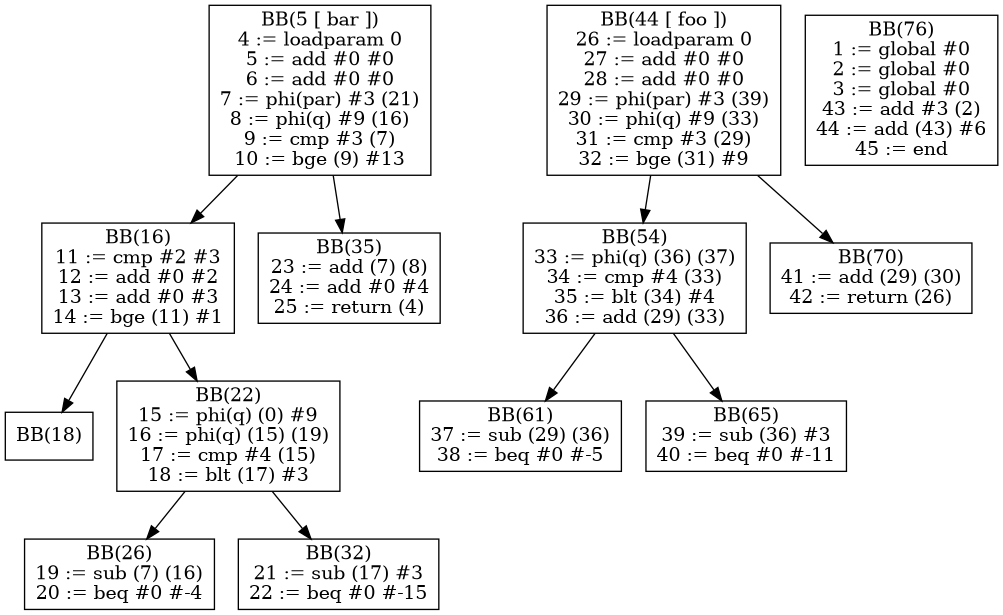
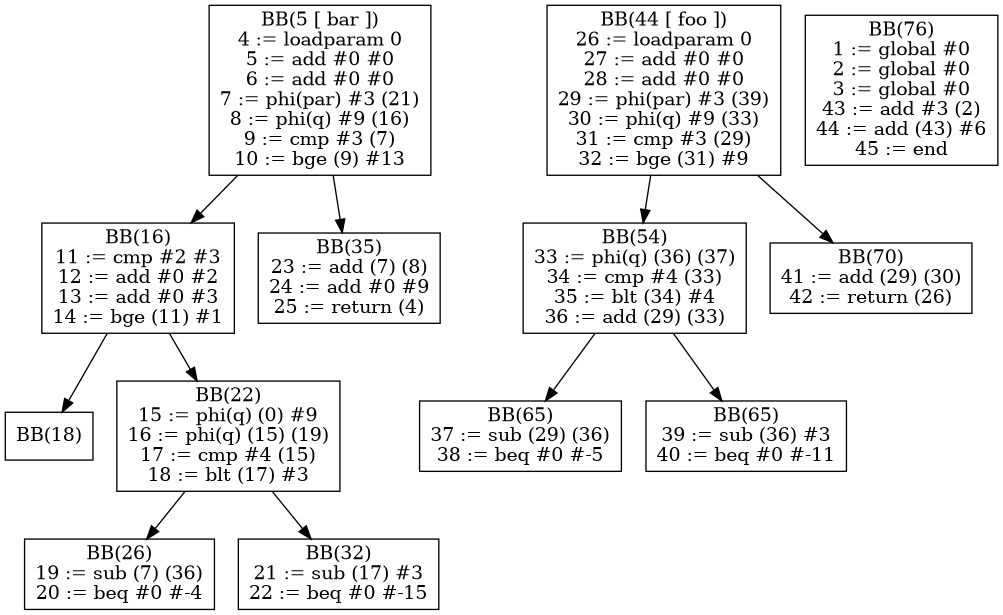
node "BB(35) 23 := add (7) (8) 24 := add #0 #4 25 := return (4)": label "BB(35) 23 := add (7) (8) 24 := add #0 #4 25 := return (4)" -> "BB(35) 23 := add (7) (8) 24 := add #0 #9 25 := return (4)"
node "BB(61) 37 := sub (29) (36) 38 := beq #0 #-5": label "BB(61) 37 := sub (29) (36) 38 := beq #0 #-5" -> "BB(65) 37 := sub (29) (36) 38 := beq #0 #-5"
node "BB(26) 19 := sub (7) (16) 20 := beq #0 #-4": label "BB(26) 19 := sub (7) (16) 20 := beq #0 #-4" -> "BB(26) 19 := sub (7) (36) 20 := beq #0 #-4"
